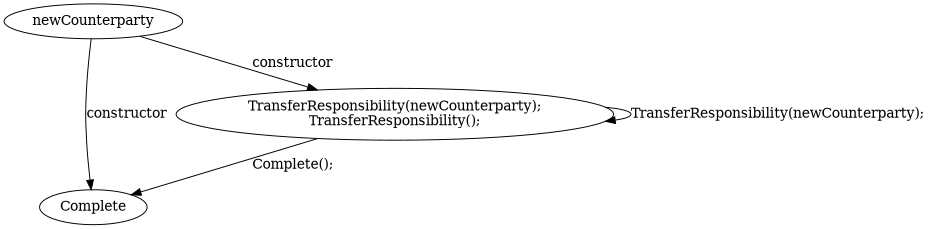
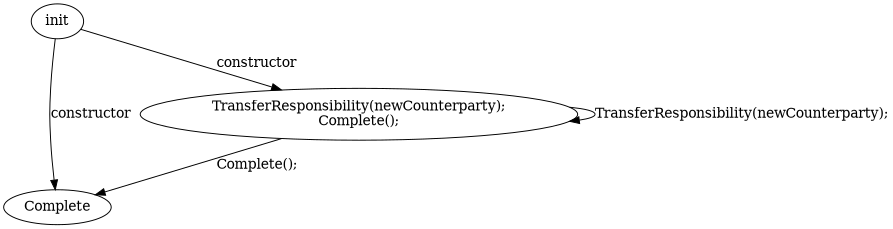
node "newCounterparty": label "newCounterparty" -> "init"
node "TransferResponsibility(newCounterparty); TransferResponsibility();": label "TransferResponsibility(newCounterparty); TransferResponsibility();" -> "TransferResponsibility(newCounterparty); Complete();"
